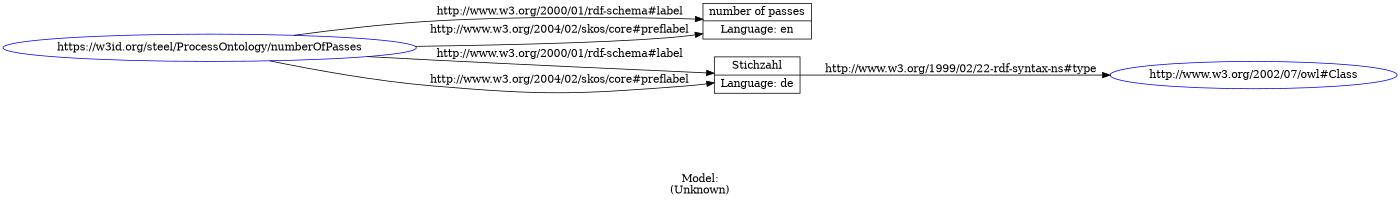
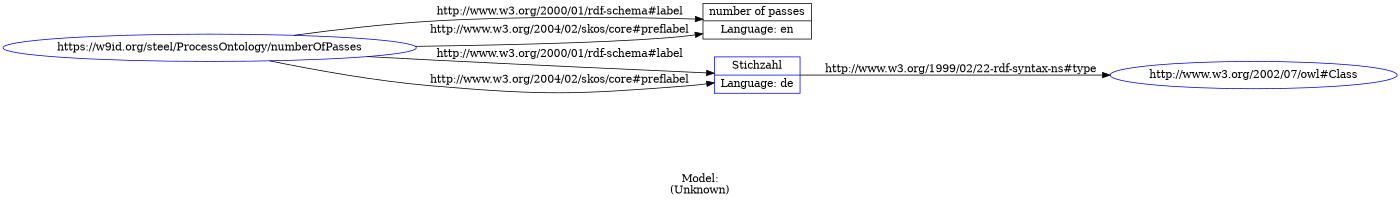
node "https://w3id.org/steel/ProcessOntology/numberOfPasses": label "https://w3id.org/steel/ProcessOntology/numberOfPasses" -> "https://w9id.org/steel/ProcessOntology/numberOfPasses"
node "Stichzahl": color black -> blue
